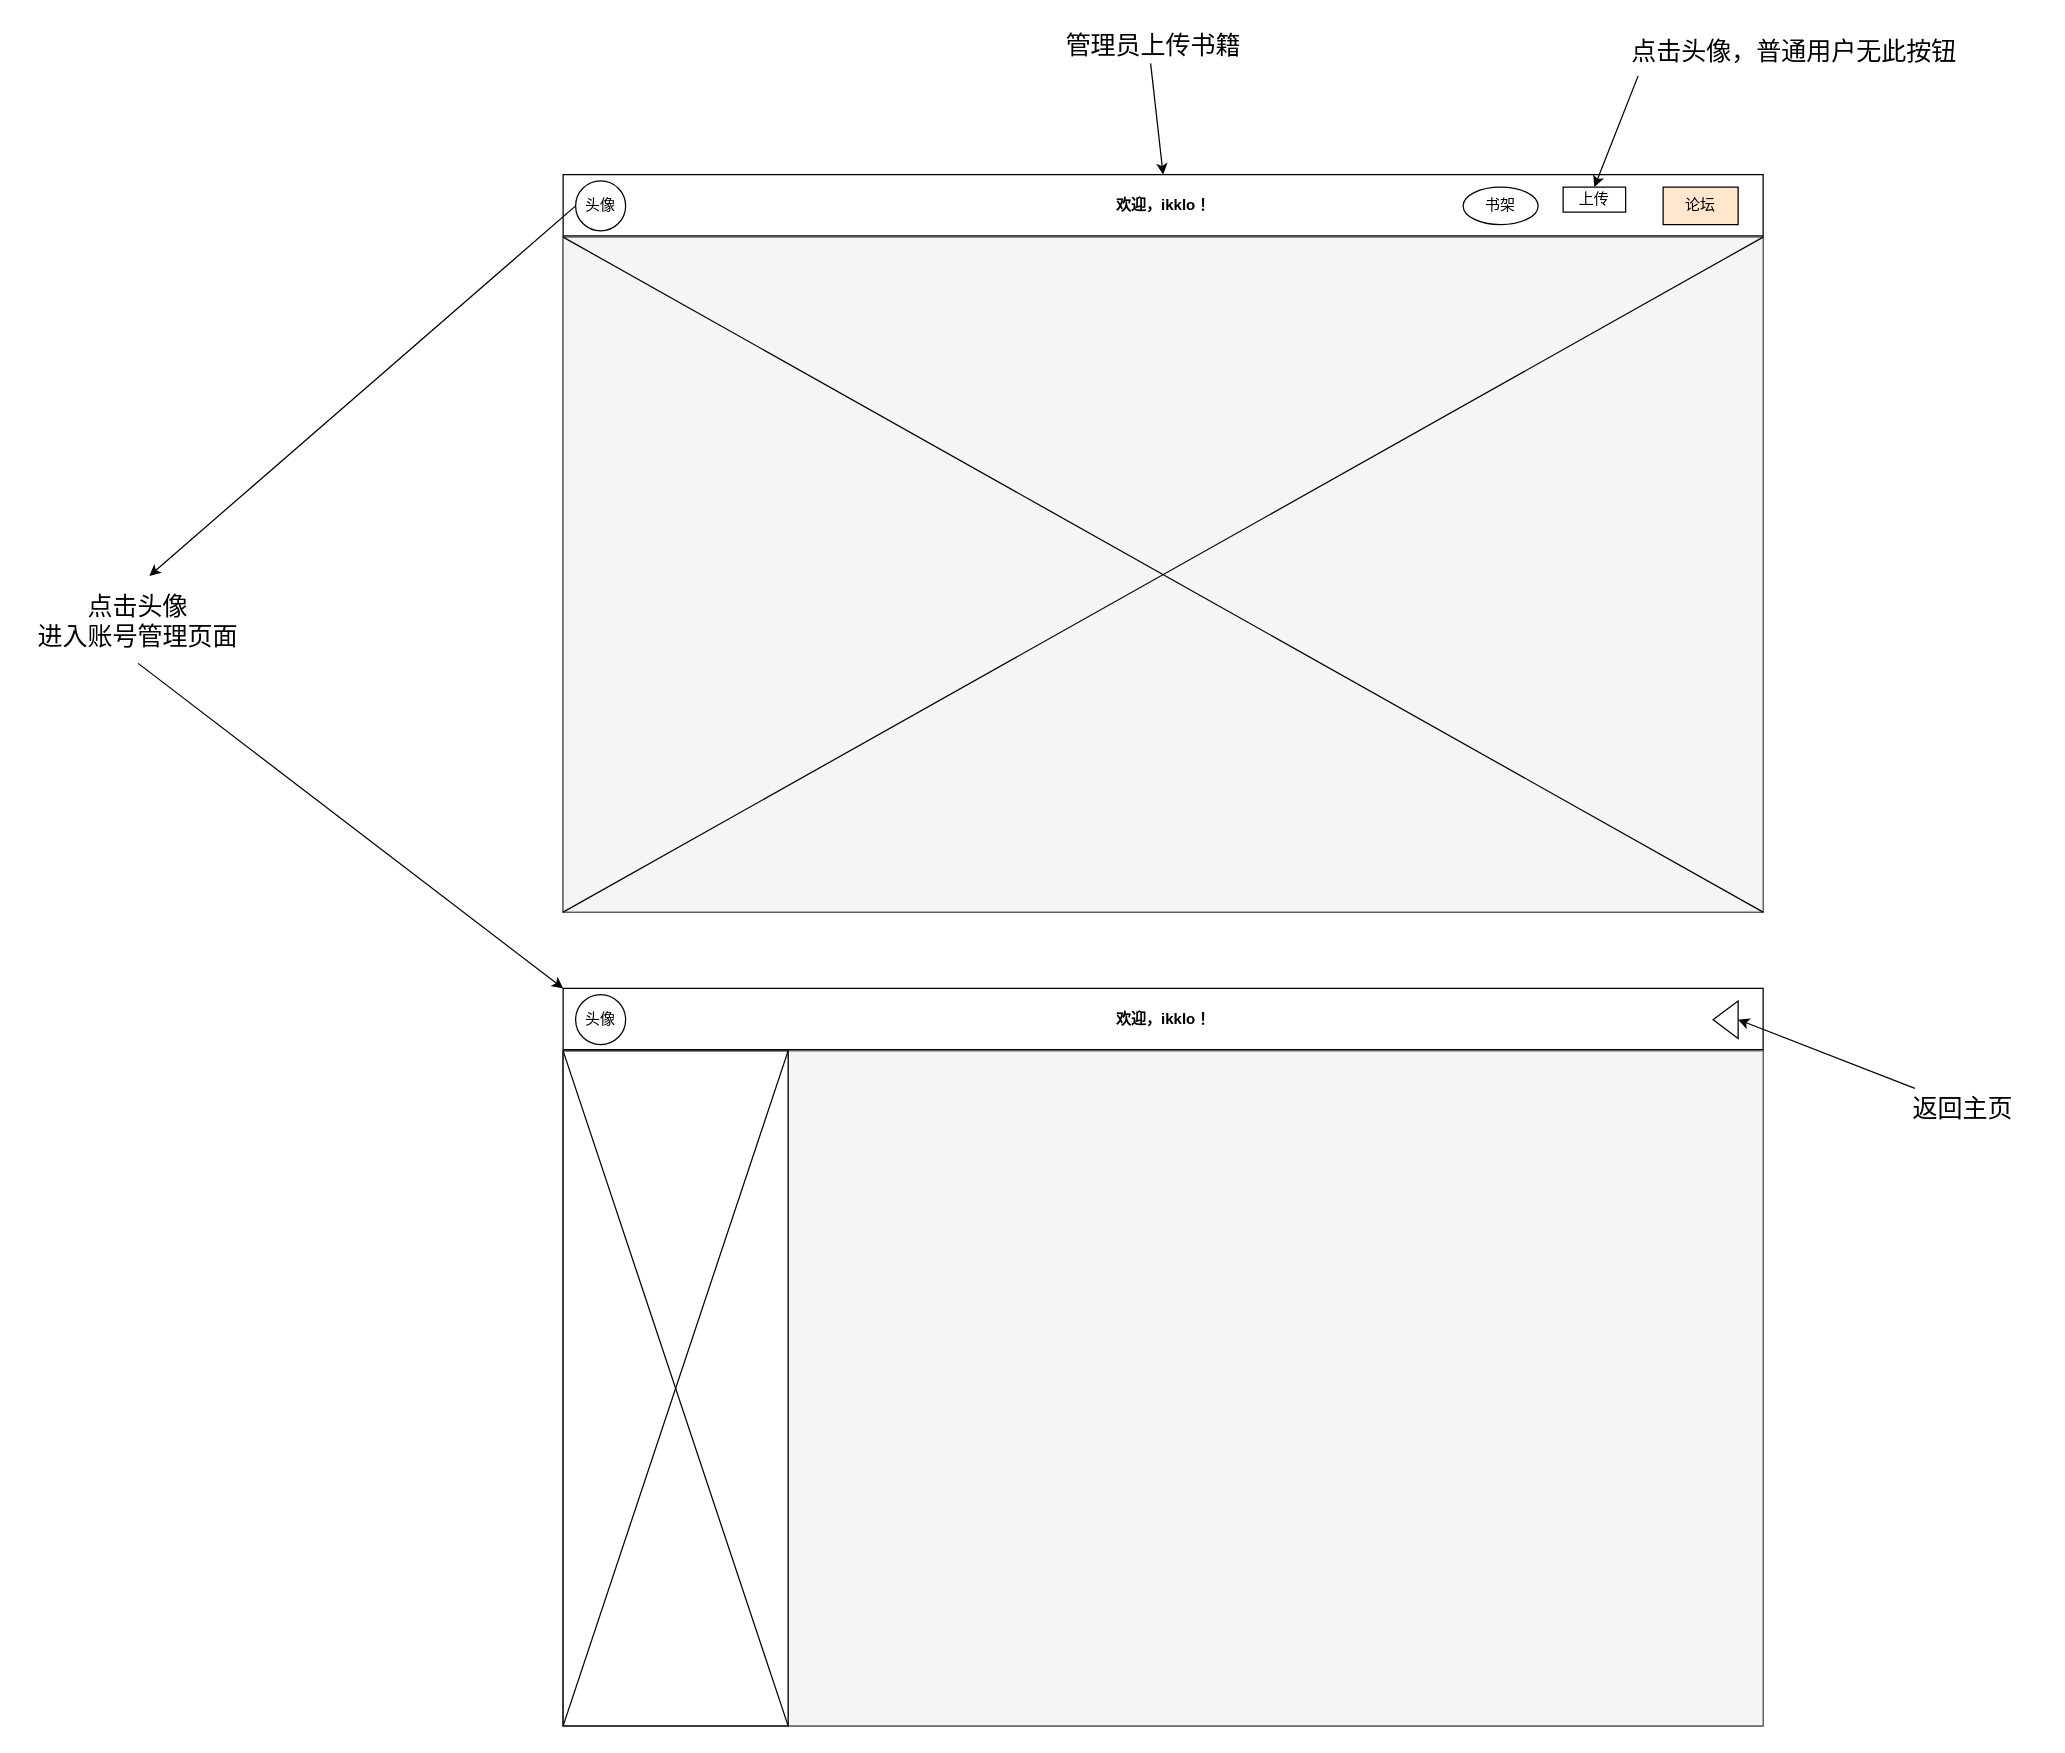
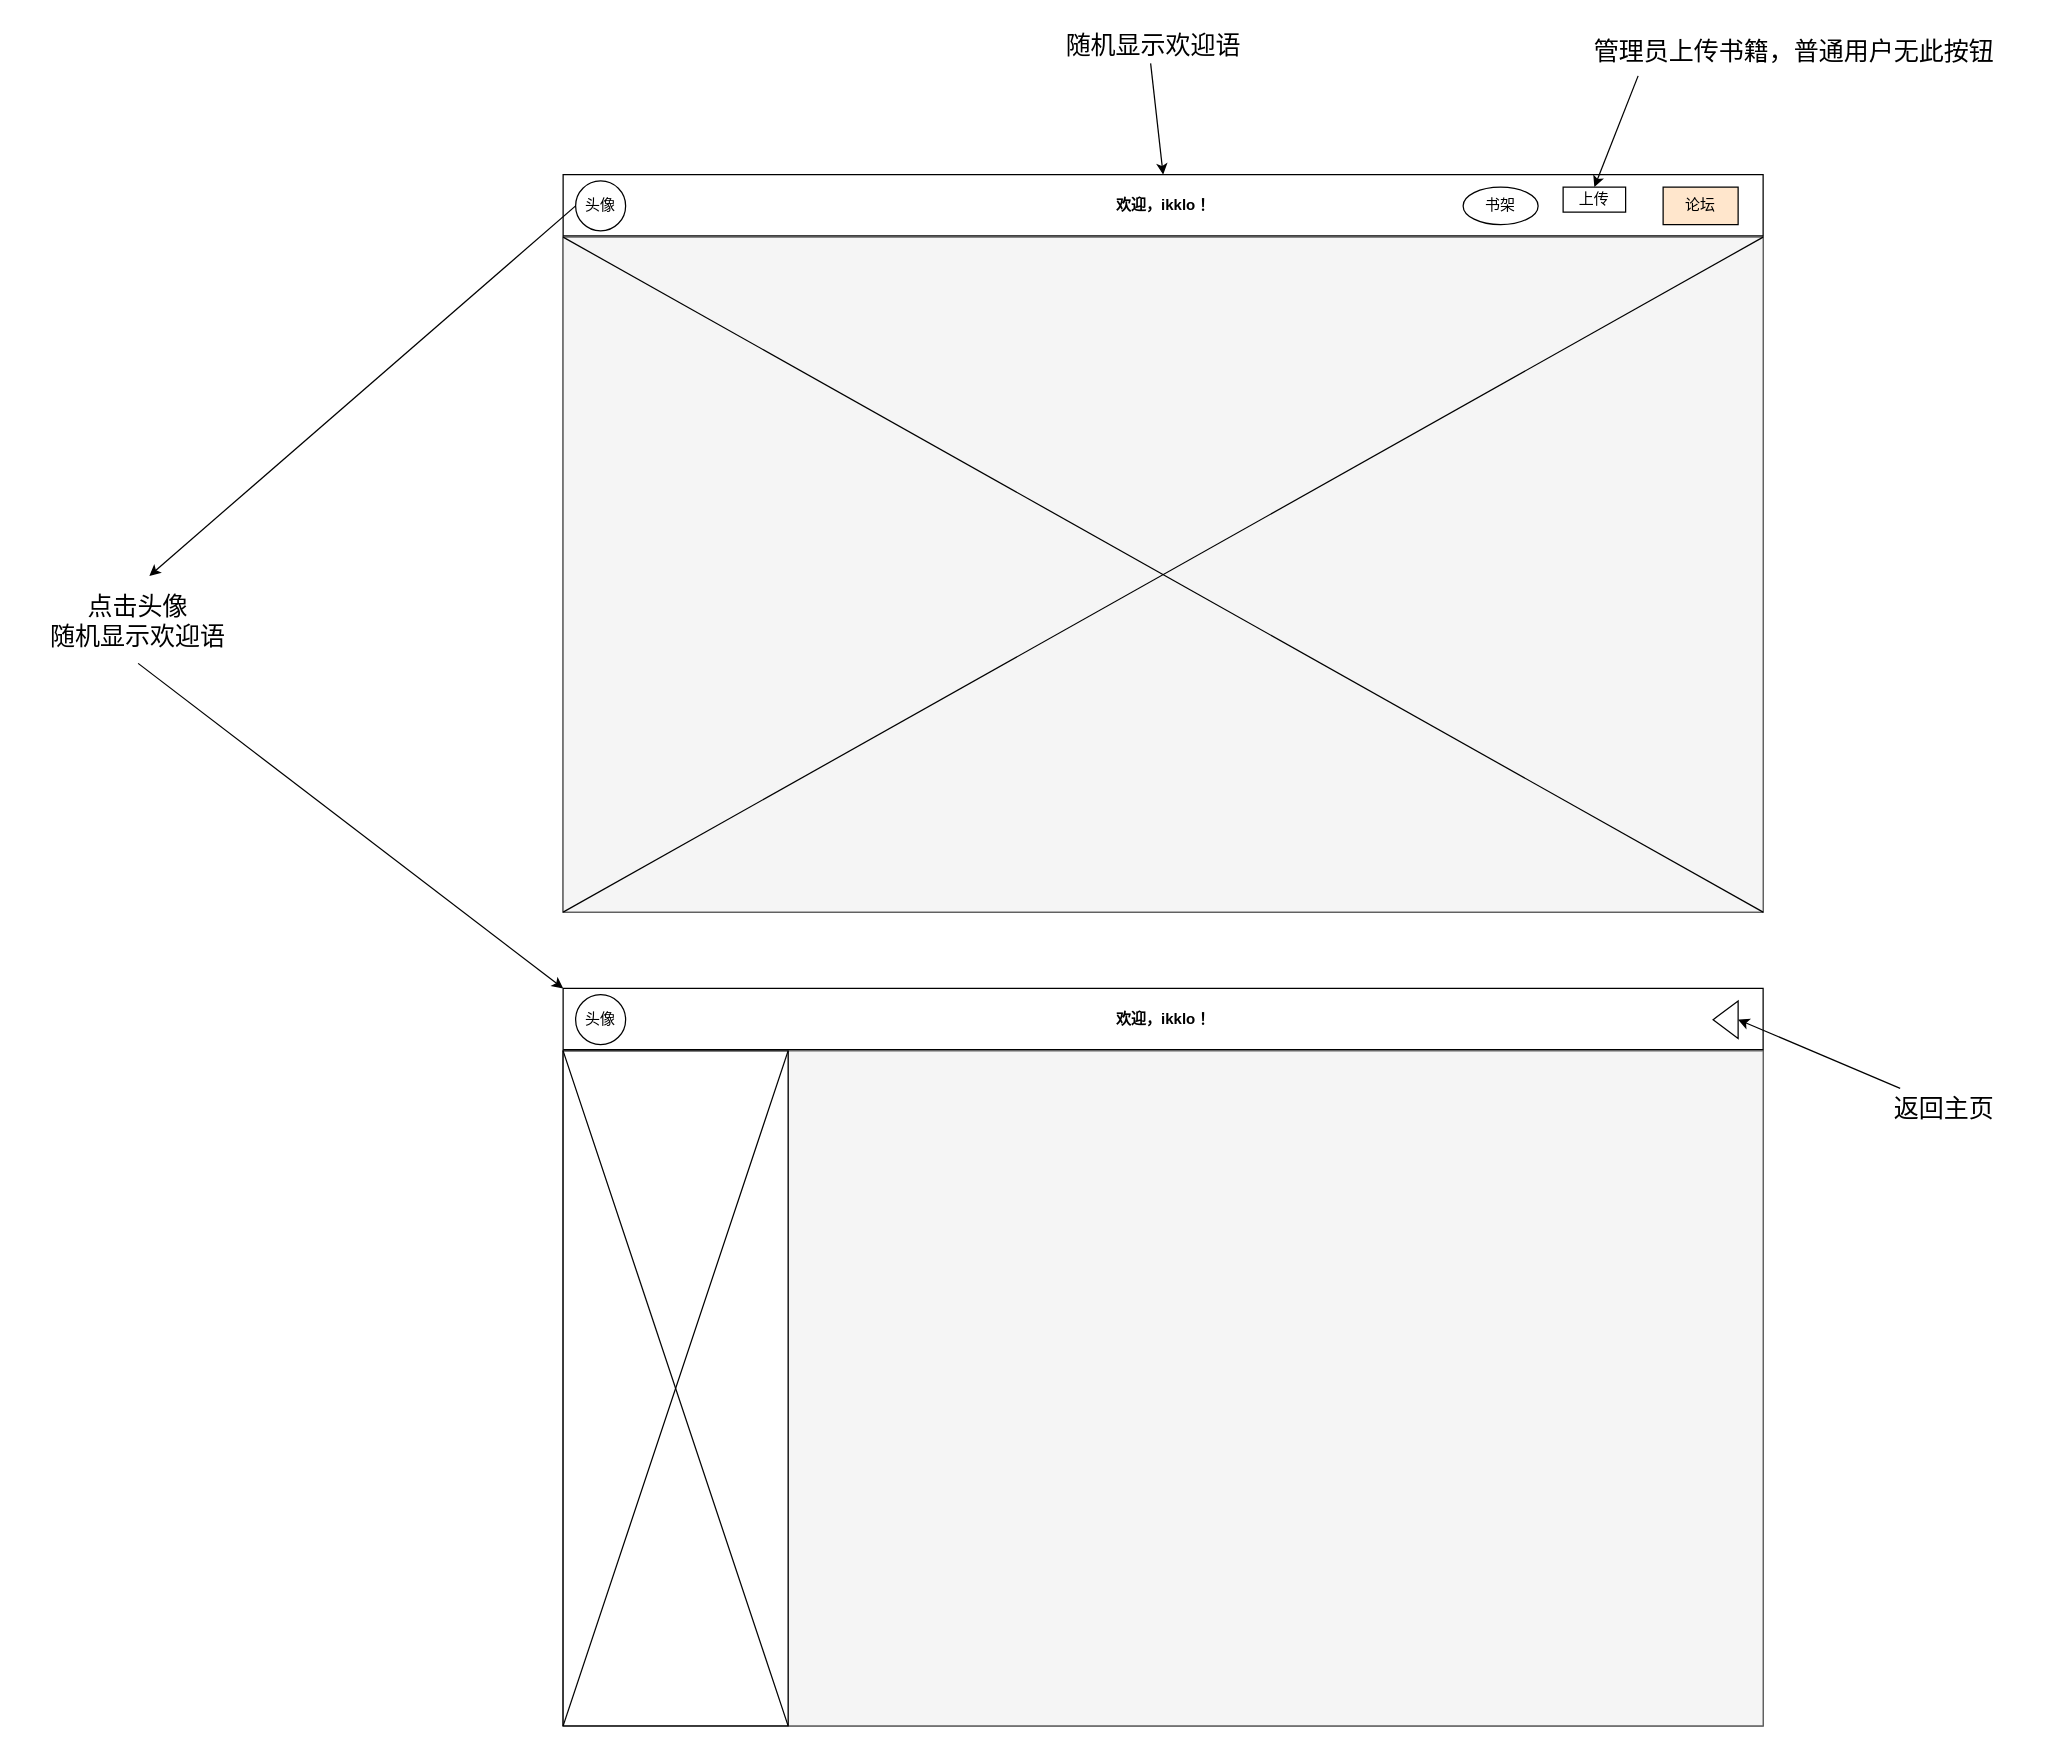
node "管理员上传书籍": label "管理员上传书籍" -> "随机显示欢迎语"
node "点击头像，普通用户无此按钮": label "点击头像，普通用户无此按钮" -> "管理员上传书籍，普通用户无此按钮"
node "点击头像 进入账号管理页面": label "点击头像 进入账号管理页面" -> "点击头像 随机显示欢迎语"
node "返回主页": moved (1963, 1107) -> (1944, 1107)
